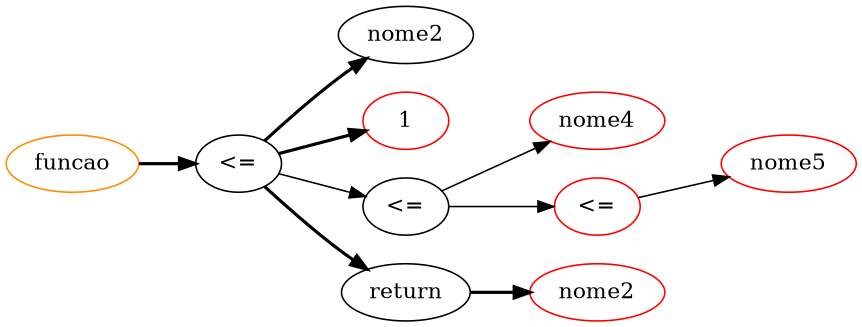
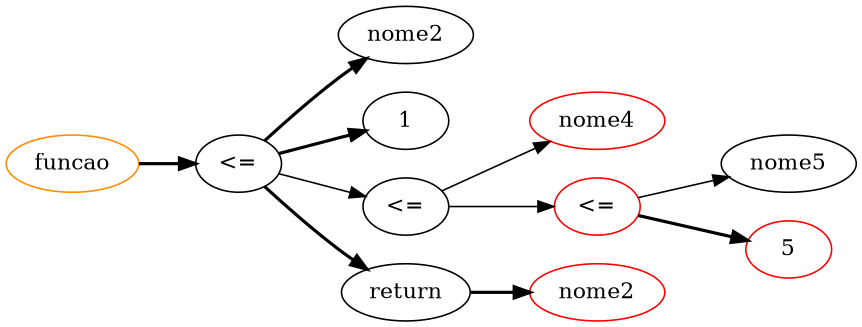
node "1": color red -> black
node "nome5": color red -> black
node "5": added
